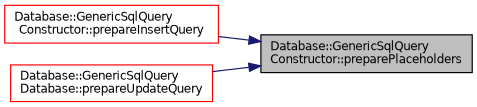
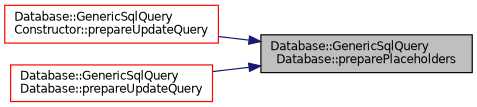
node "Database::GenericSqlQuery Constructor::prepareInsertQuery": label "Database::GenericSqlQuery Constructor::prepareInsertQuery" -> "Database::GenericSqlQuery Constructor::prepareUpdateQuery"
node "Database::GenericSqlQuery Constructor::preparePlaceholders": label "Database::GenericSqlQuery Constructor::preparePlaceholders" -> "Database::GenericSqlQuery Database::preparePlaceholders"
